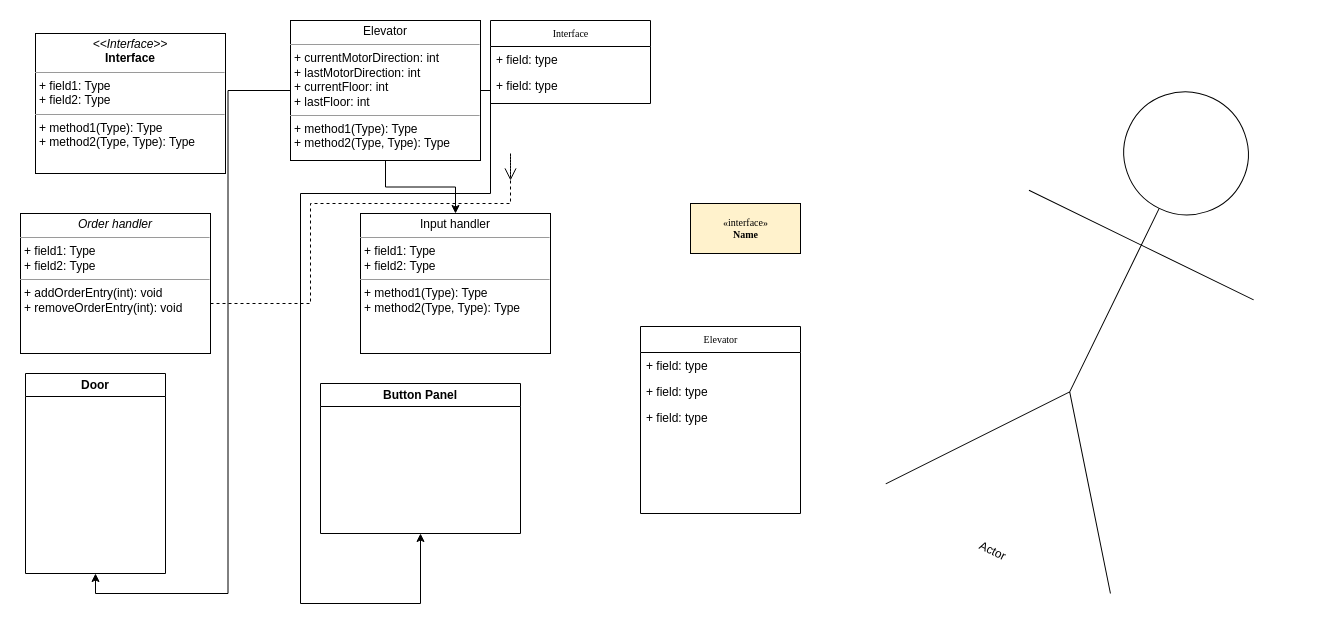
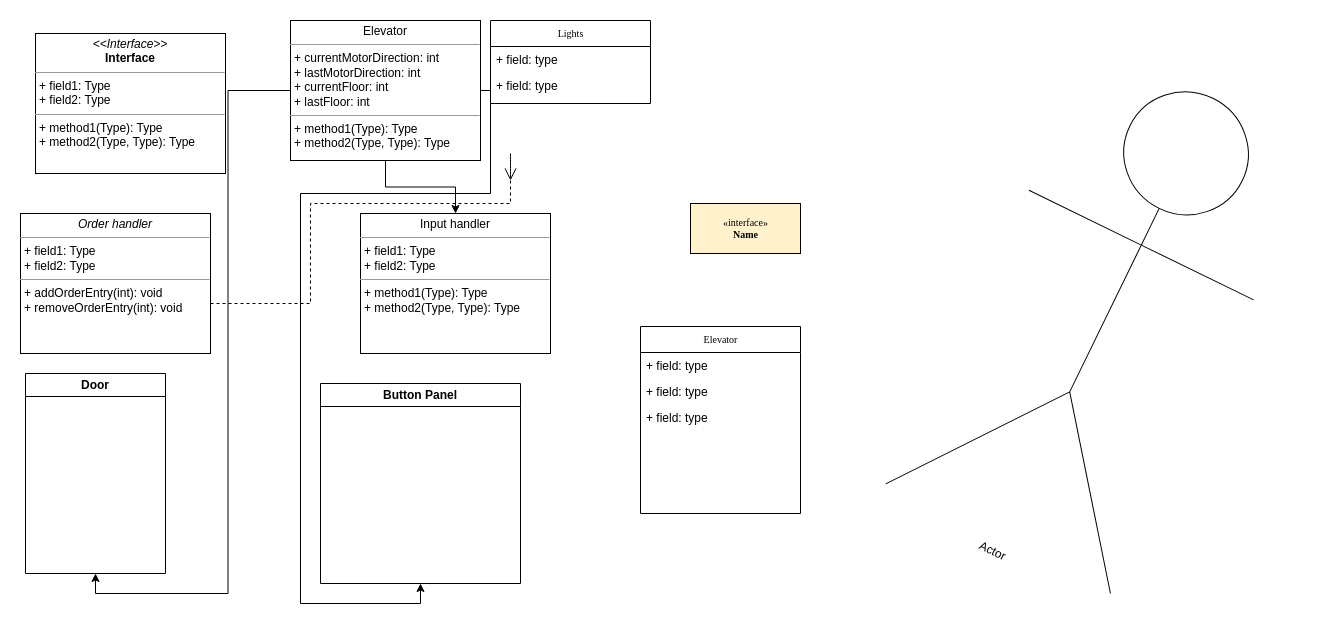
node "Interface": label "Interface" -> "Lights"
node "Button Panel": size 200x150 -> 200x200
